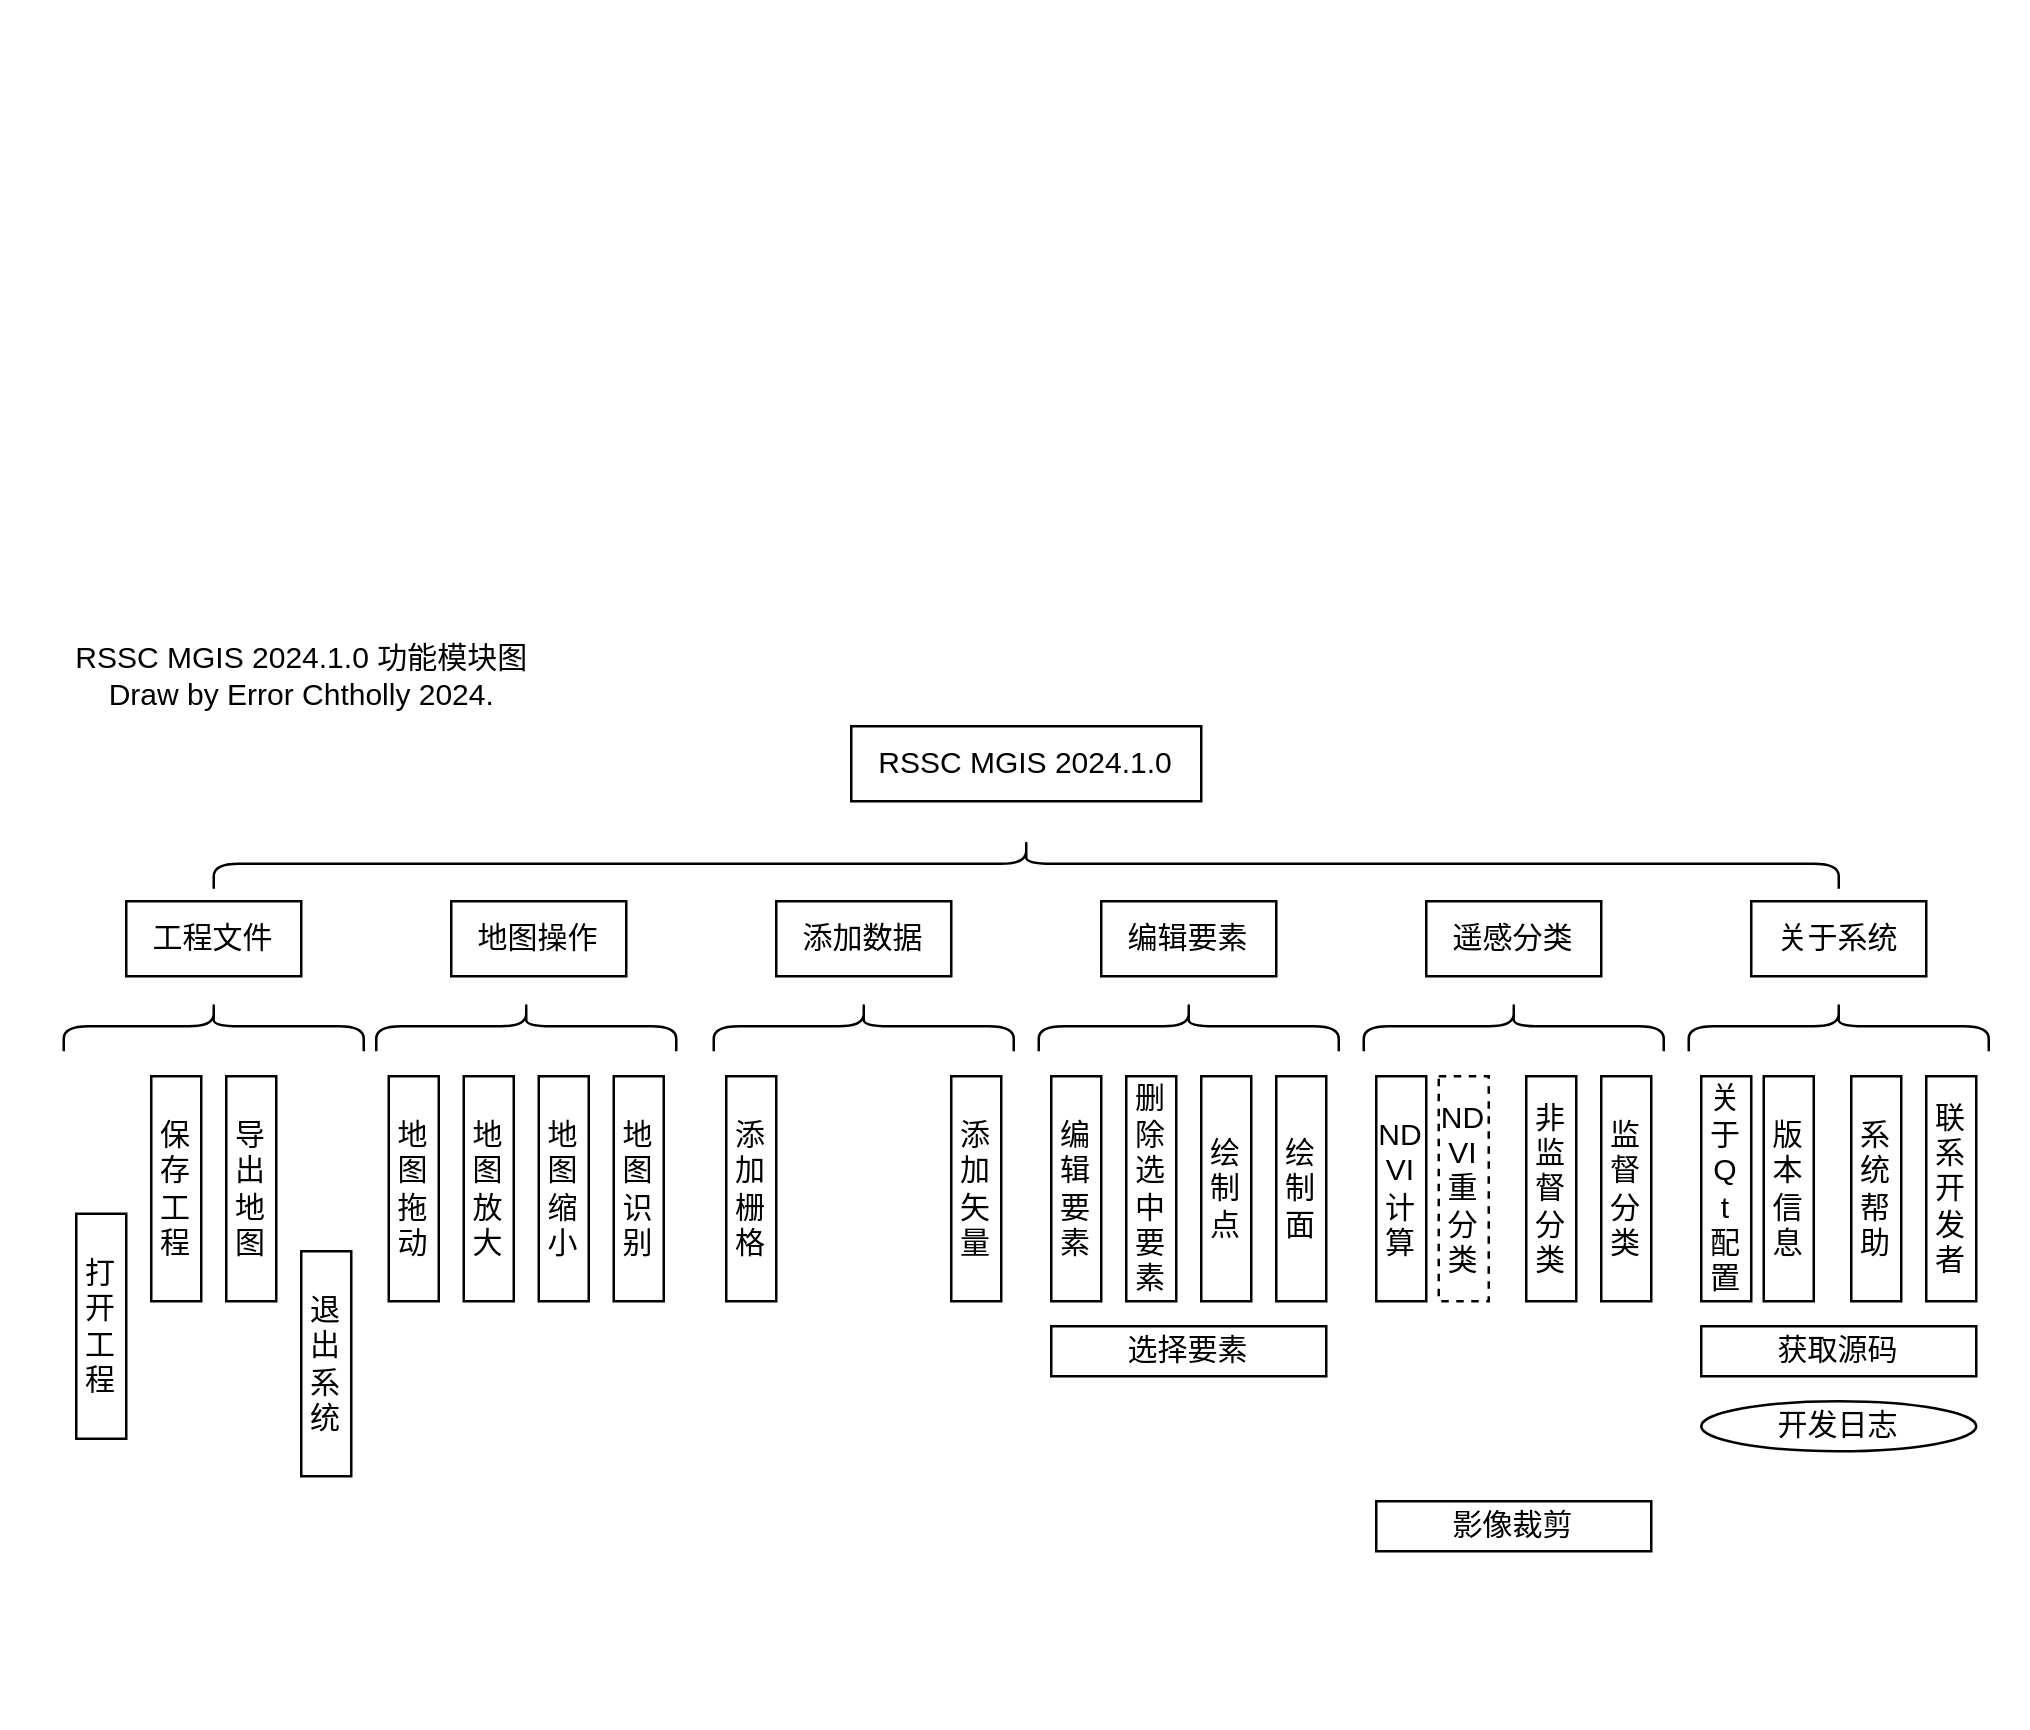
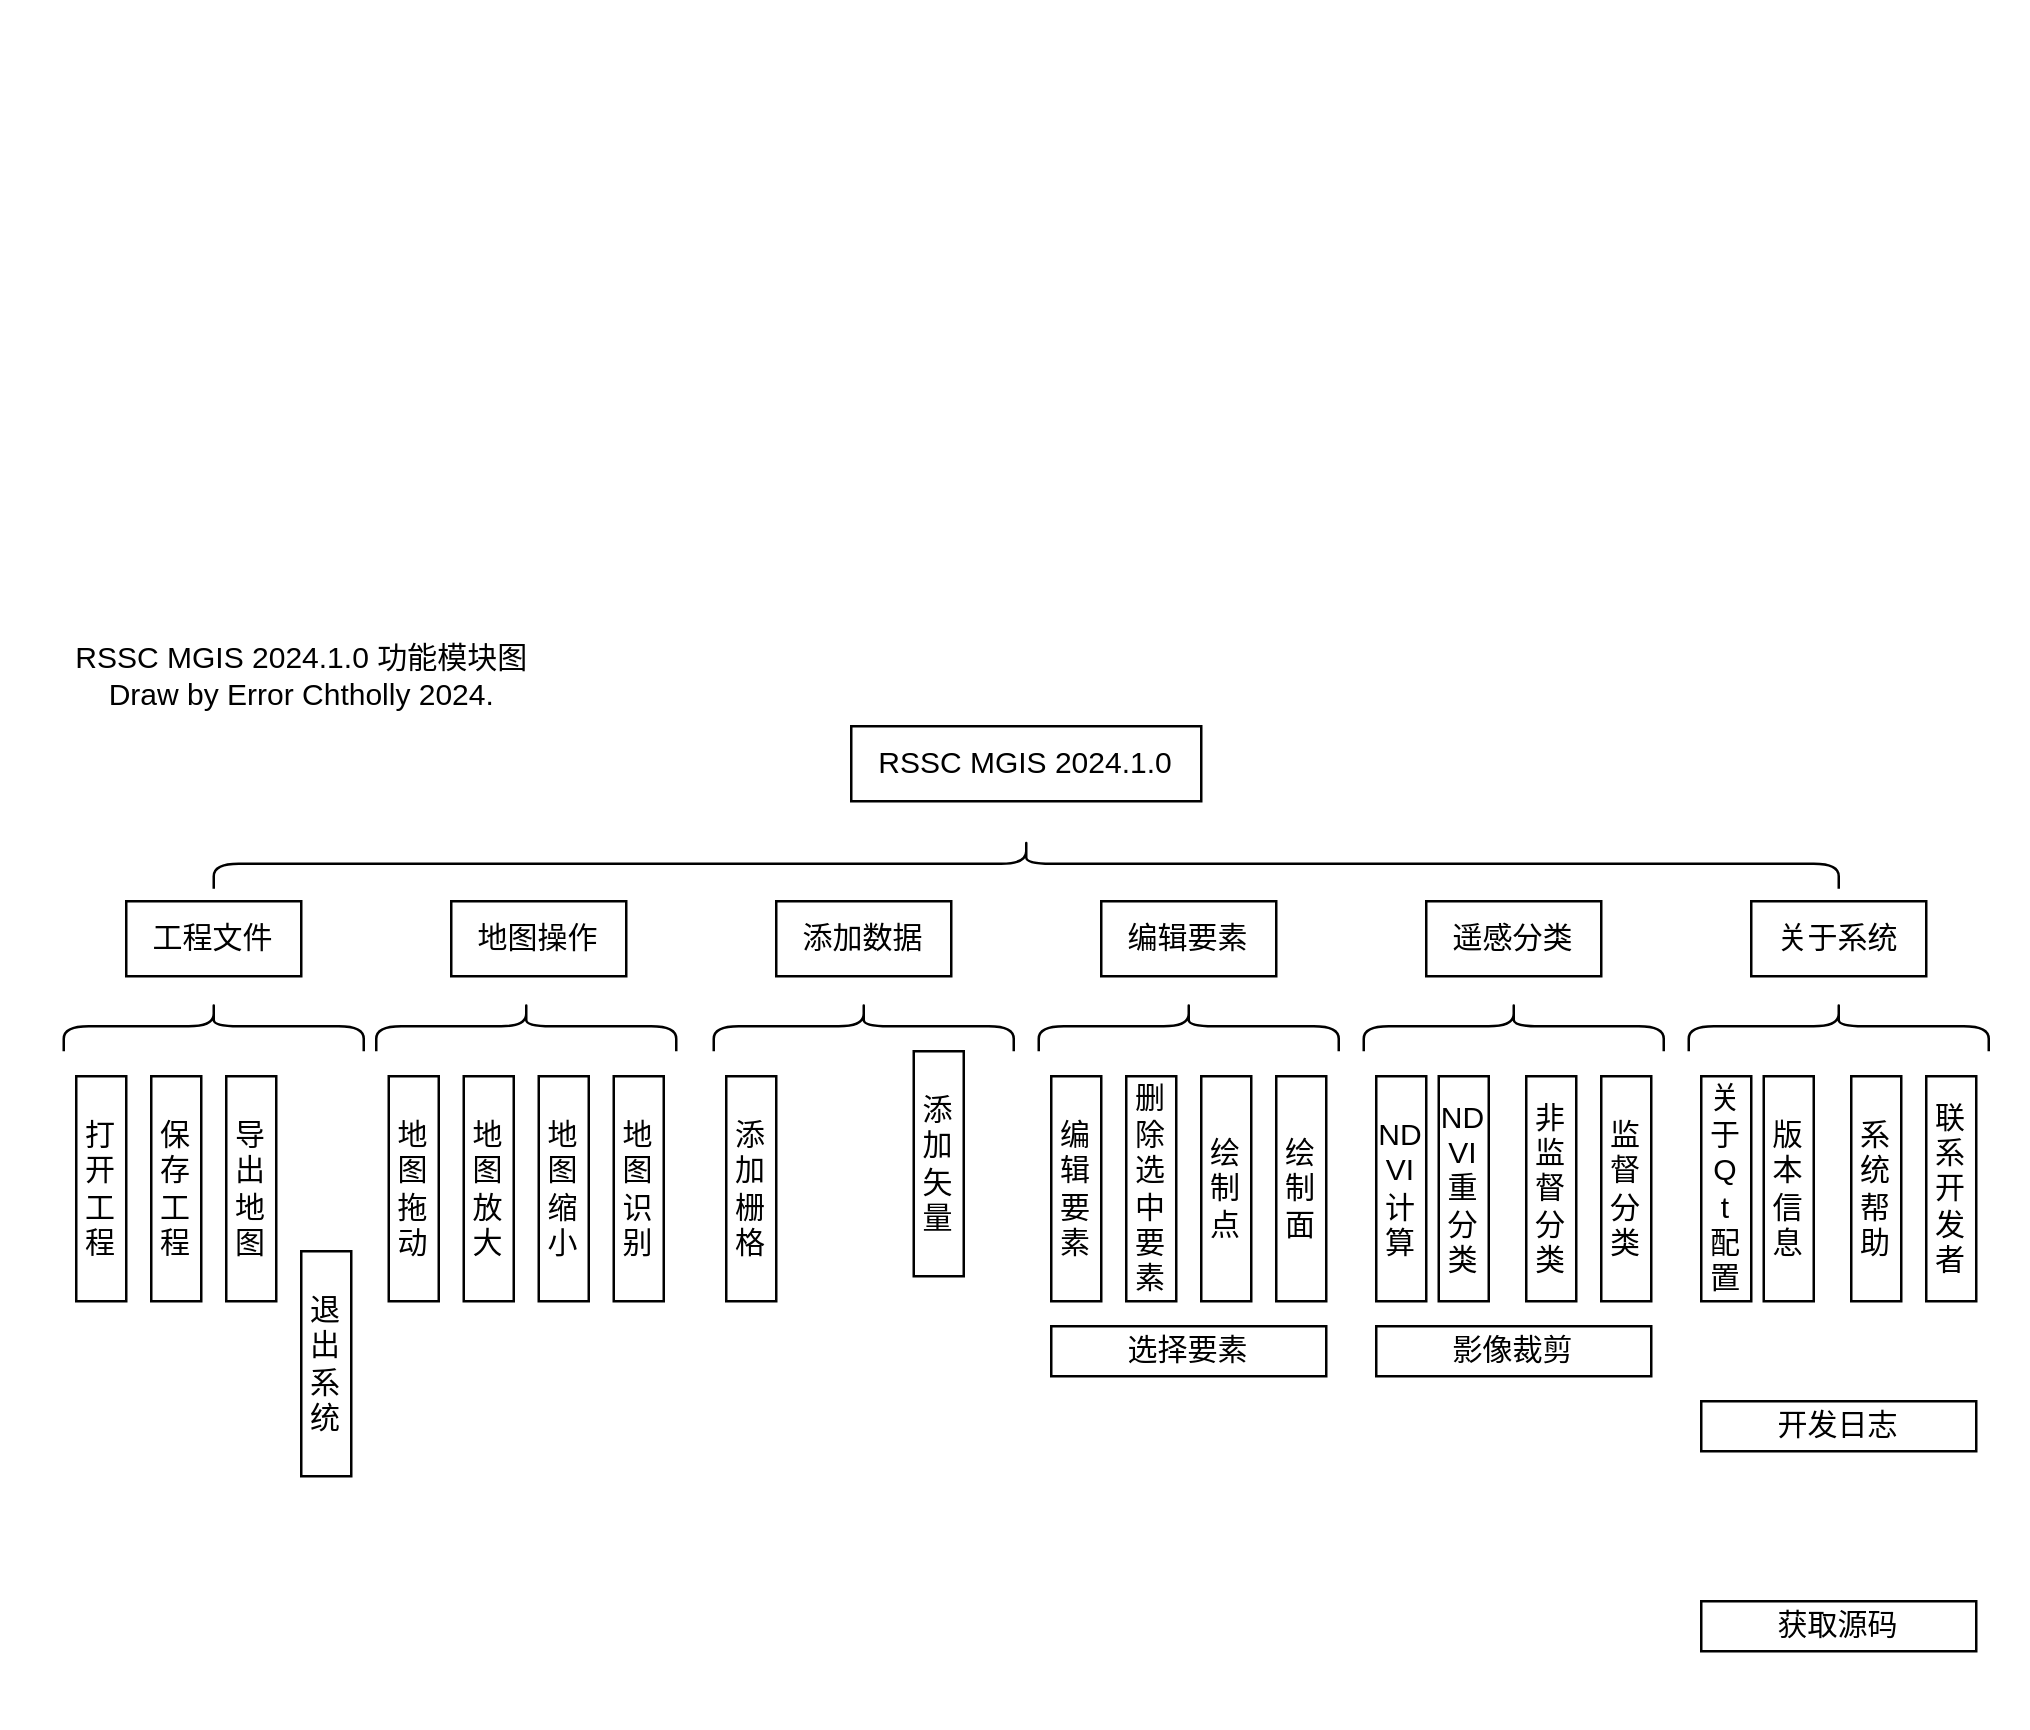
node "添加矢量": moved (976, 1189) -> (939, 1164)
node "ND VI重分类": style dashed -> solid
node "打开工程": moved (101, 1326) -> (101, 1189)
node "获取源码": moved (1839, 1351) -> (1839, 1626)
node "开发日志": shape ellipse -> rectangle
node "影像裁剪": moved (1514, 1526) -> (1514, 1351)
